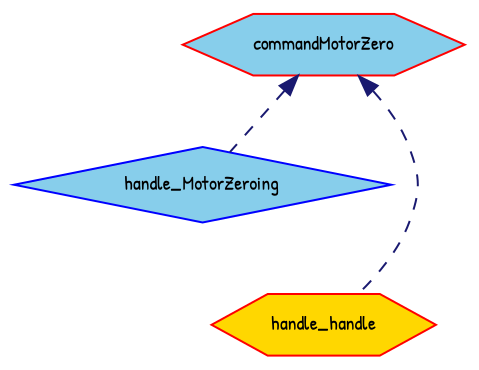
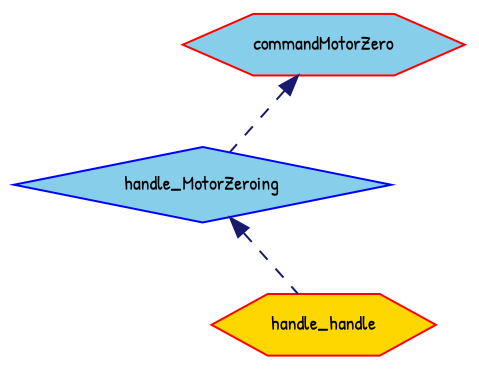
edge "handle_handle" -> "commandMotorZero": now "handle_handle" -> "handle_MotorZeroing"
